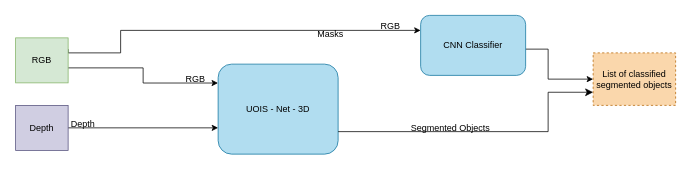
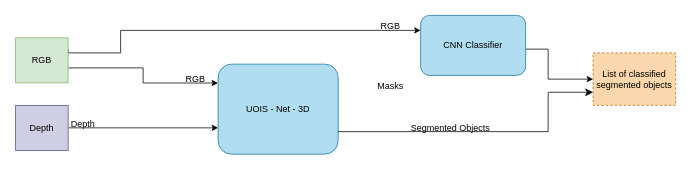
node "Masks": moved (330, 34) -> (390, 87)
